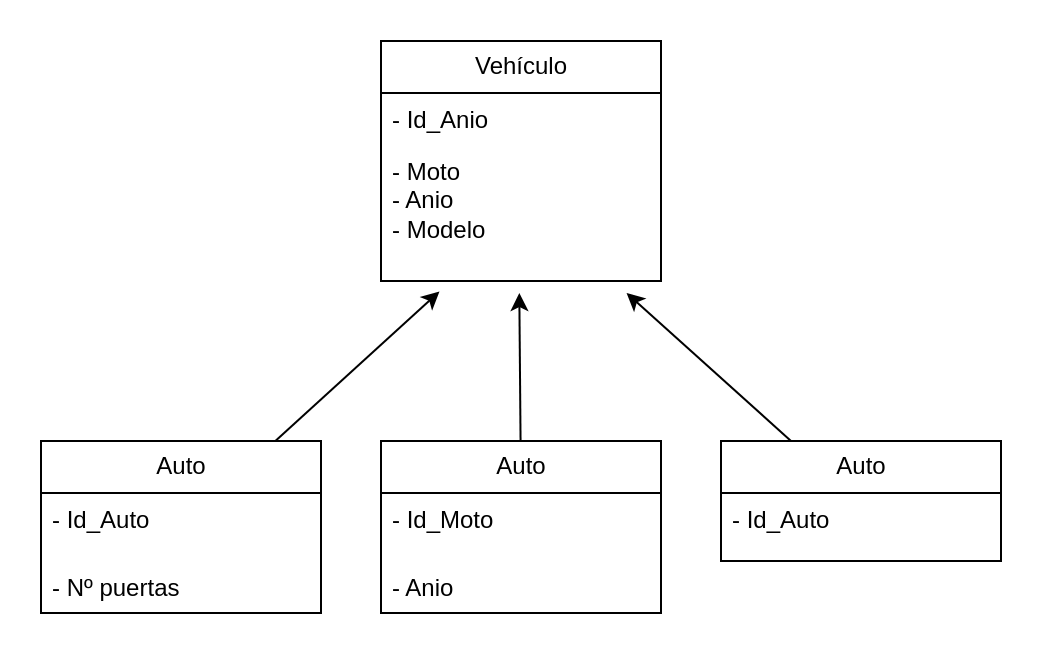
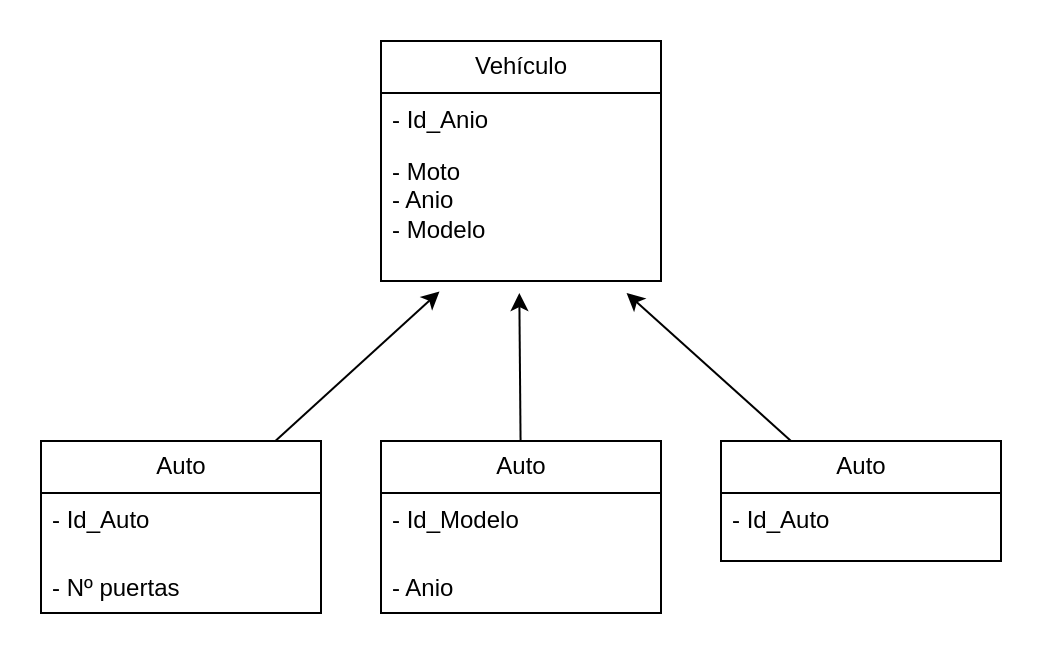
node "- Id_Moto": label "- Id_Moto" -> "- Id_Modelo"
